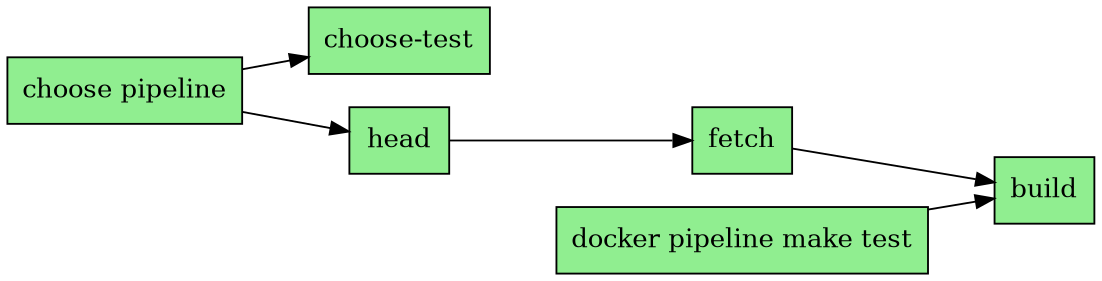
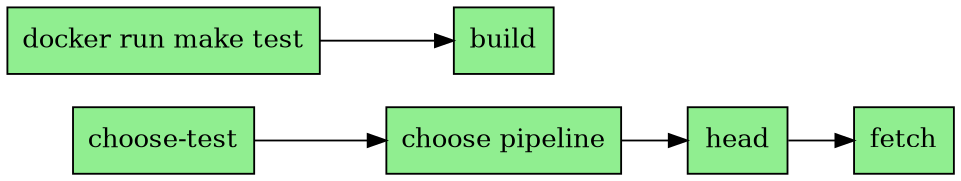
edge "choose pipeline" -> "choose-test": reversed
edge "fetch" -> "build": removed
node "docker pipeline make test": label "docker pipeline make test" -> "docker run make test"
